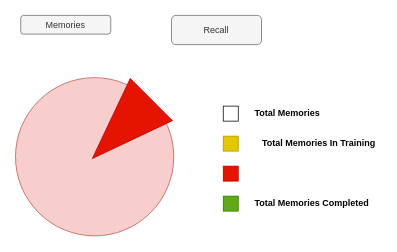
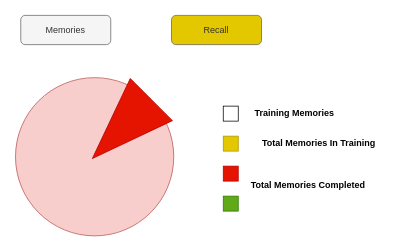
node "Memories": size 90x19 -> 90x29
node "Recall": fillcolor #f5f5f5 -> #e3c800
node "Total Memories": label "Total Memories" -> "Training Memories"
node "Total Memories Completed": moved (313, 204) -> (309, 185)
